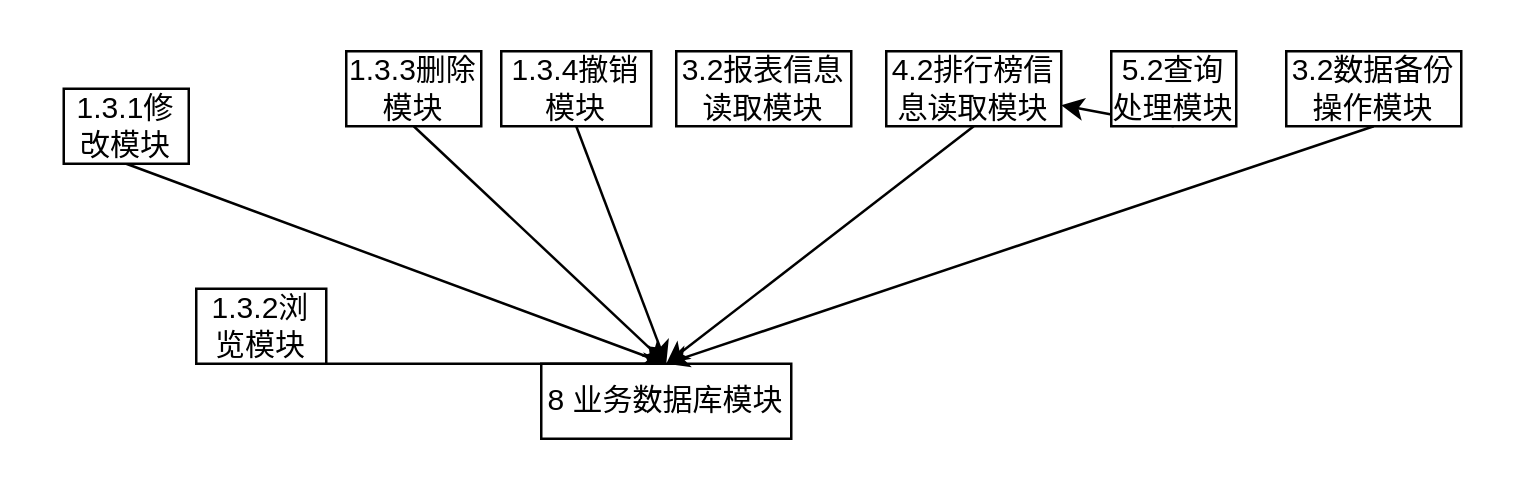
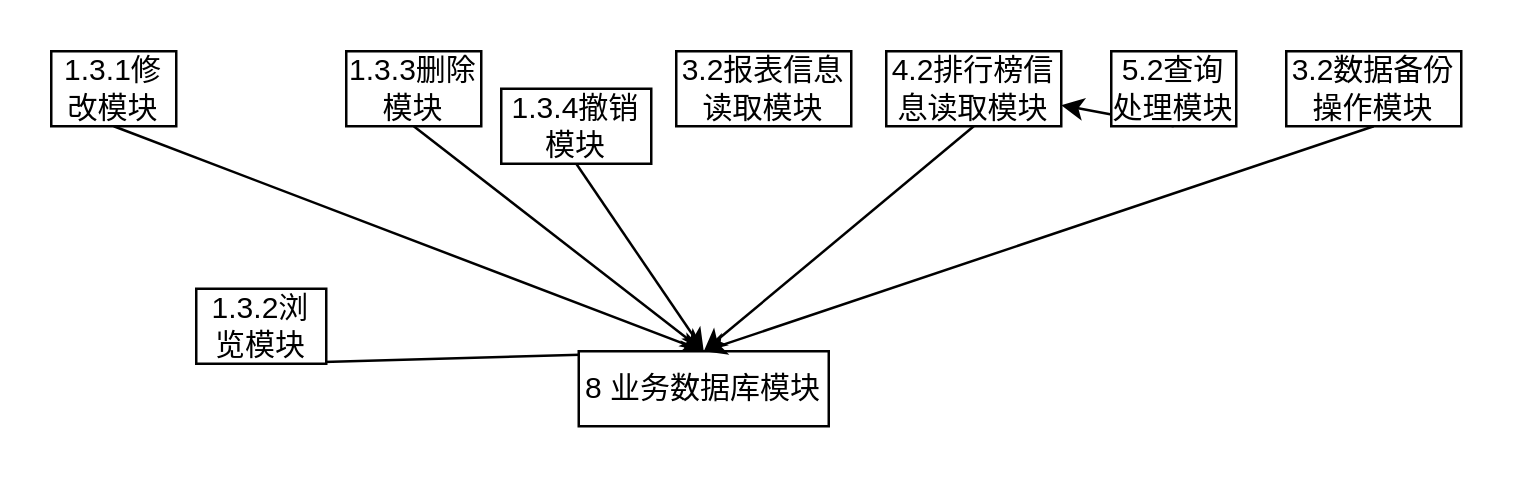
node "1.3.4撤销模块": moved (576, 89) -> (576, 126)
node "1.3.1修改模块": moved (126, 126) -> (114, 89)
node "8 业务数据库模块": moved (666, 401) -> (704, 389)
